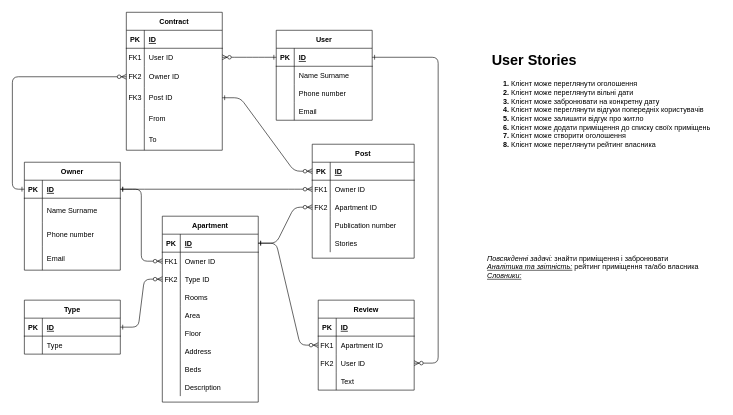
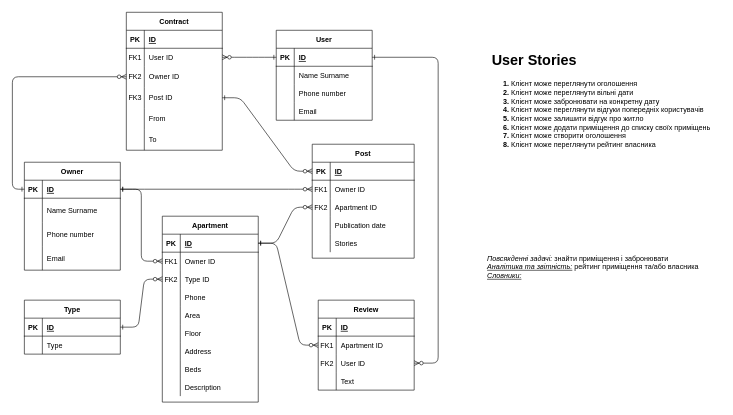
node "Publication number": label "Publication number" -> "Publication date"
node "Rooms": label "Rooms" -> "Phone"
